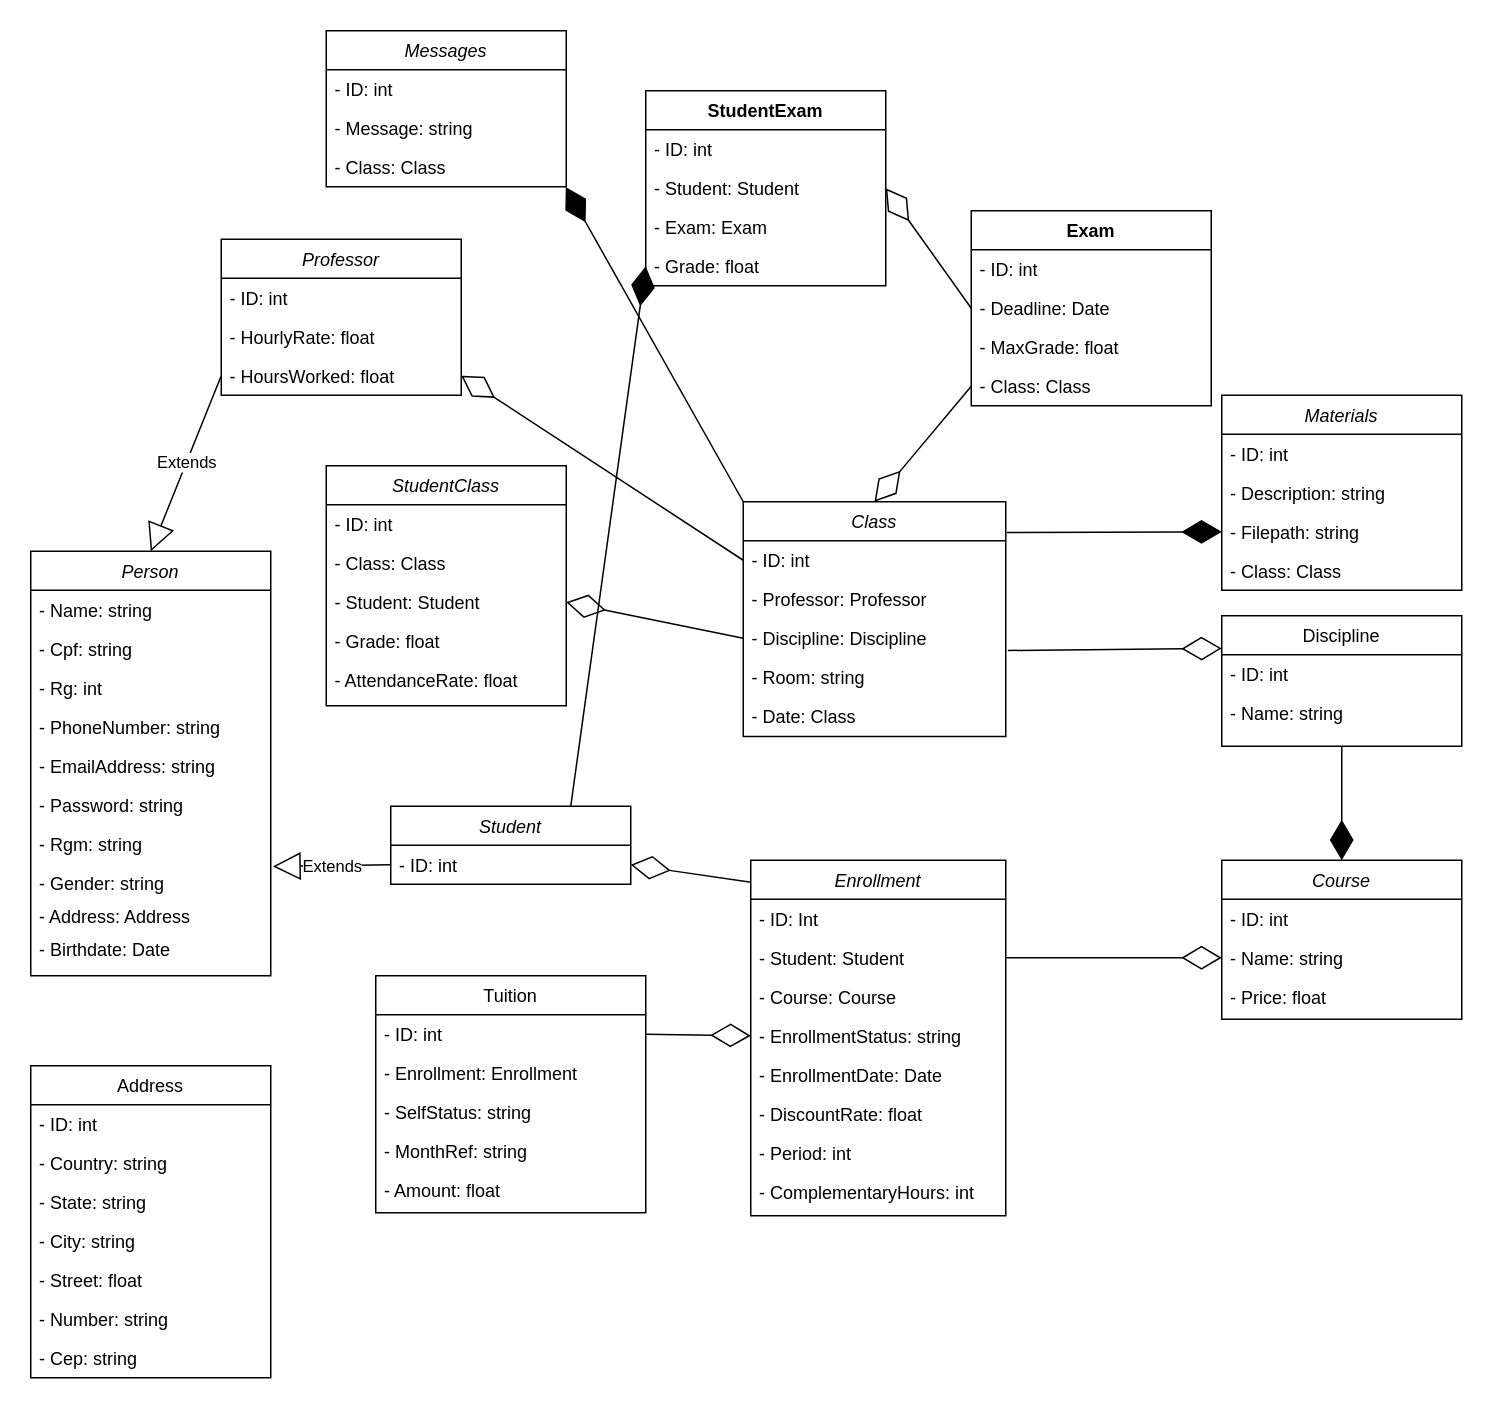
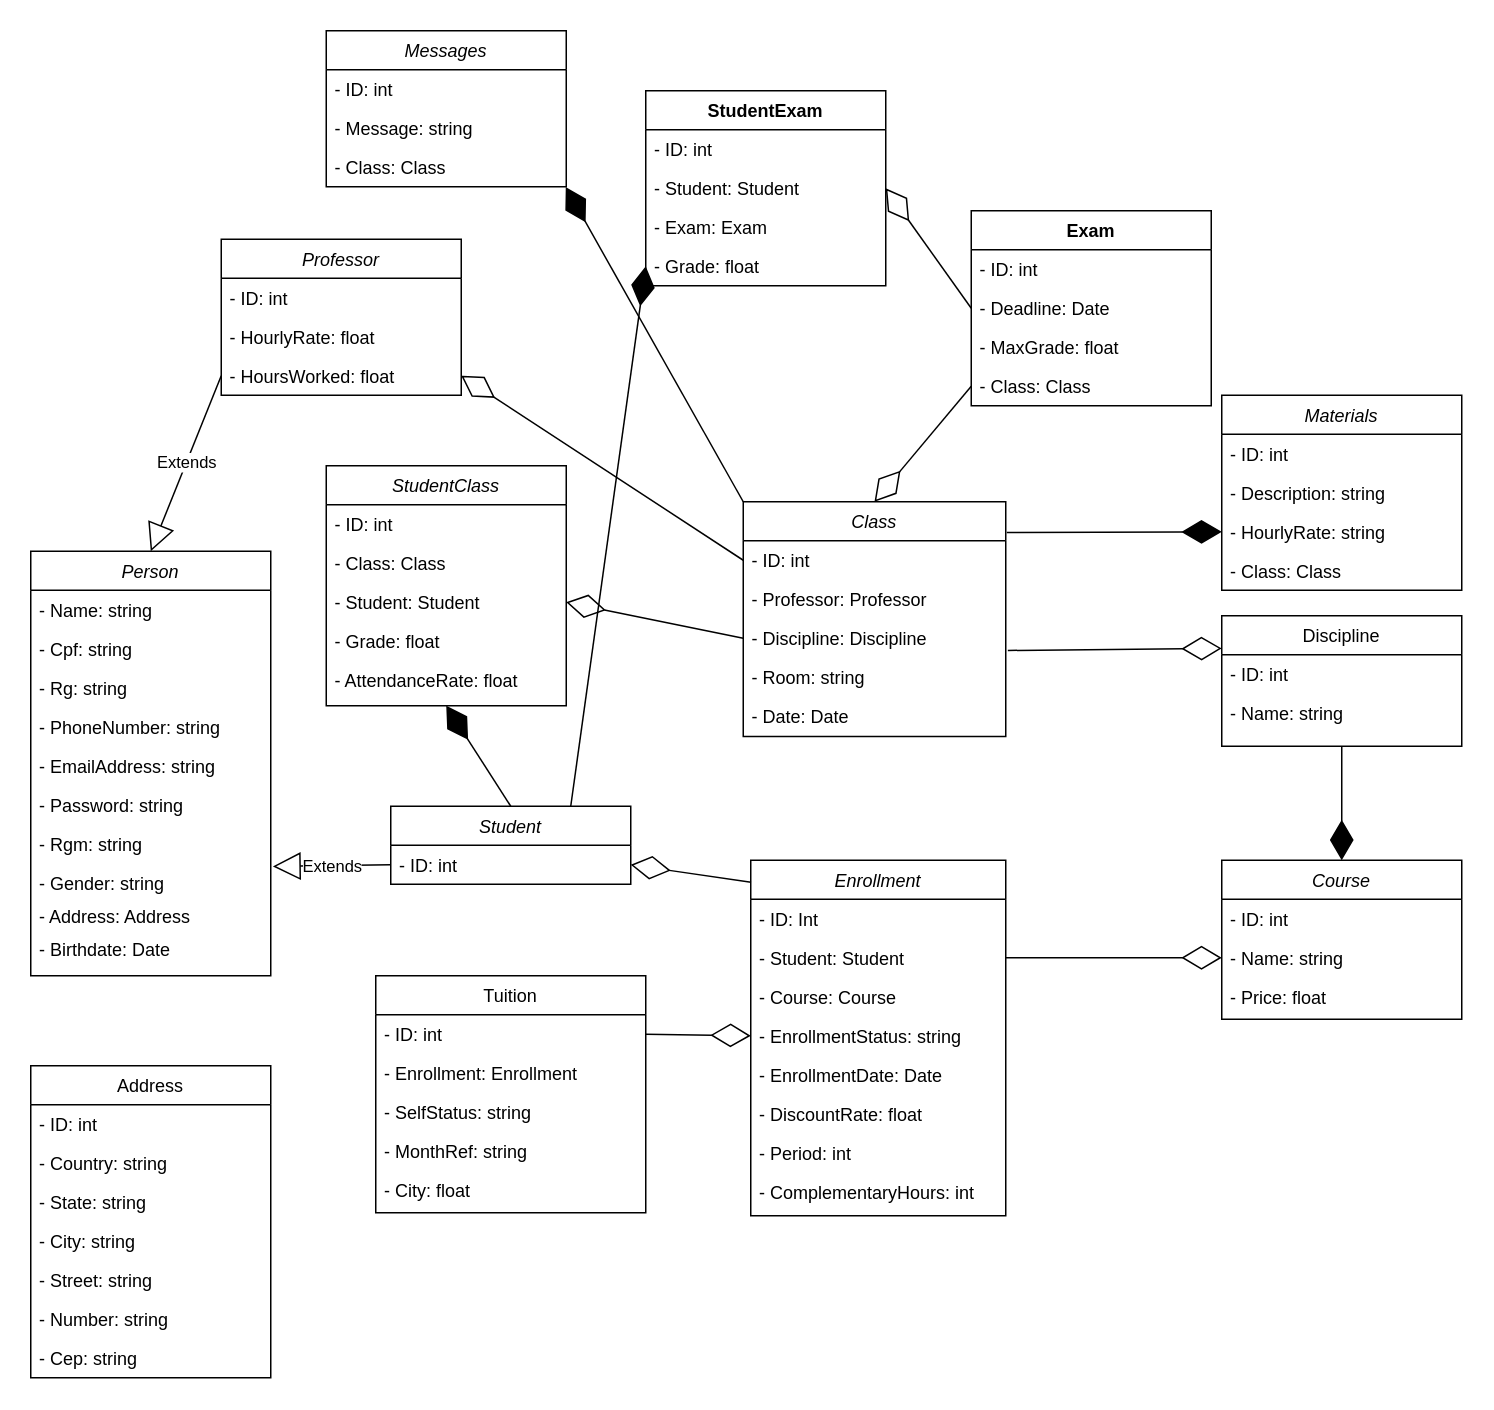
node "- Filepath: string": label "- Filepath: string" -> "- HourlyRate: string"
node "- Rg: int": label "- Rg: int" -> "- Rg: string"
node "- Date: Class": label "- Date: Class" -> "- Date: Date"
edge "Student" -> "StudentClass": added
node "- Amount: float": label "- Amount: float" -> "- City: float"
node "- Street: float": label "- Street: float" -> "- Street: string"
